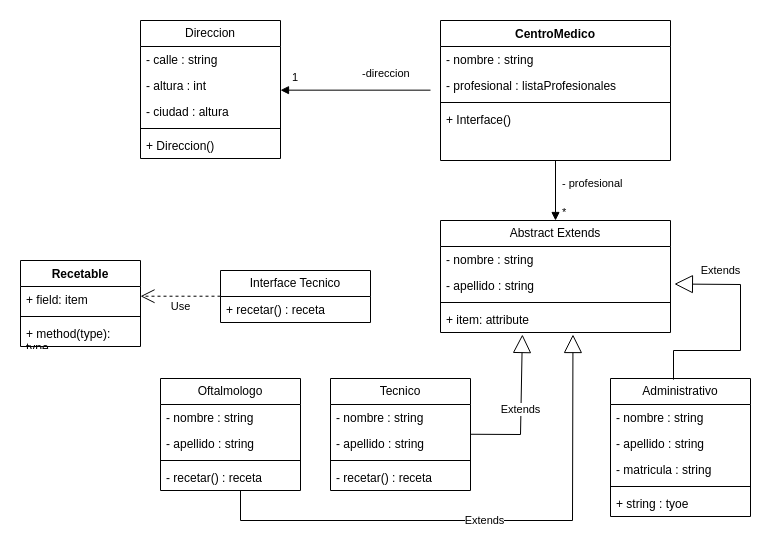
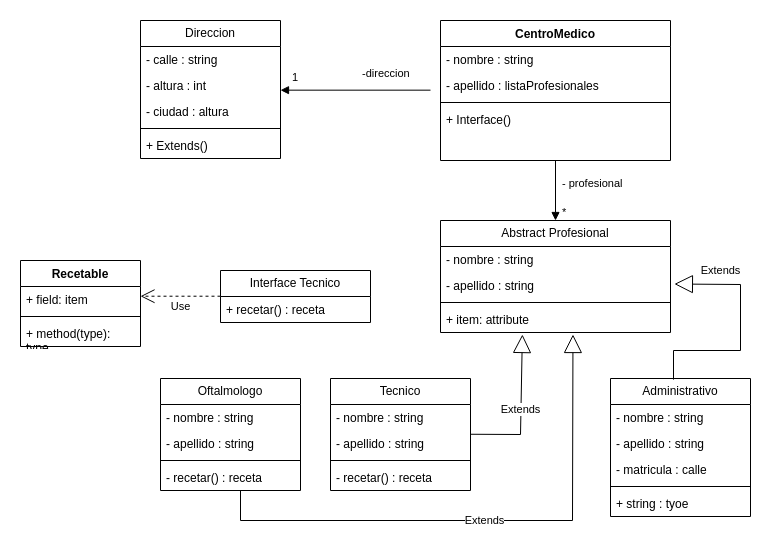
node "- profesional : listaProfesionales": label "- profesional : listaProfesionales" -> "- apellido : listaProfesionales"
node "+ Direccion()": label "+ Direccion()" -> "+ Extends()"
node "Abstract Extends": label "Abstract Extends" -> "Abstract Profesional"
node "- matricula : string": label "- matricula : string" -> "- matricula : calle"
